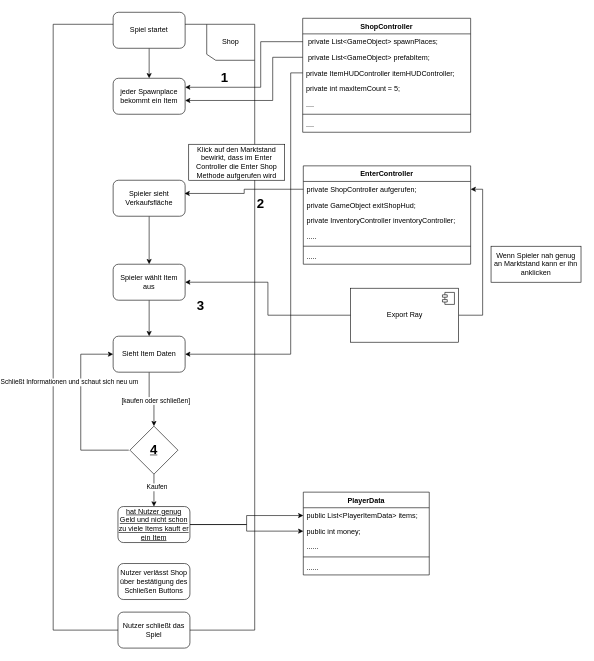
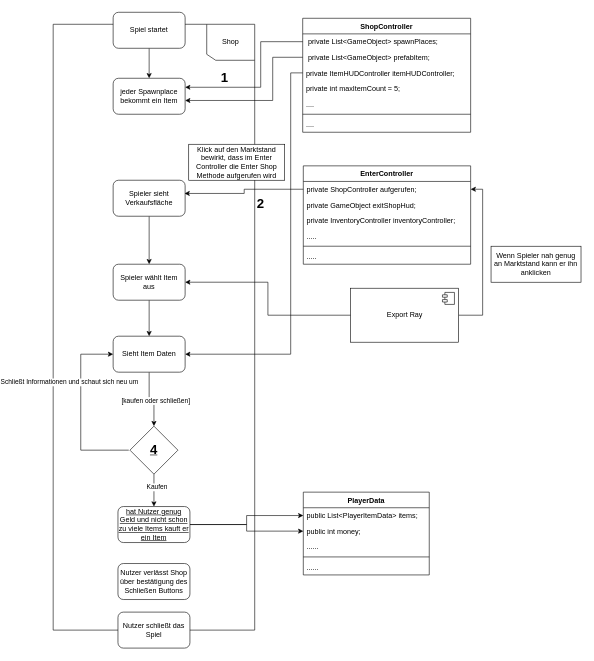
node "3": removed
